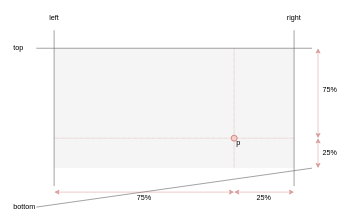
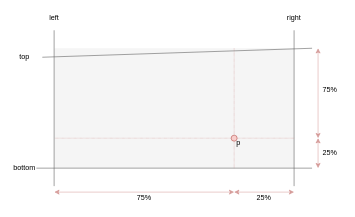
node "top": moved (24, 48) -> (30, 57)
node "bottom": moved (24, 207) -> (24, 168)
